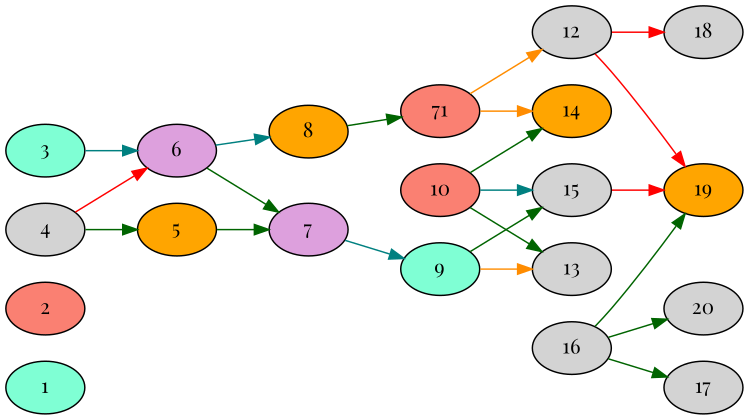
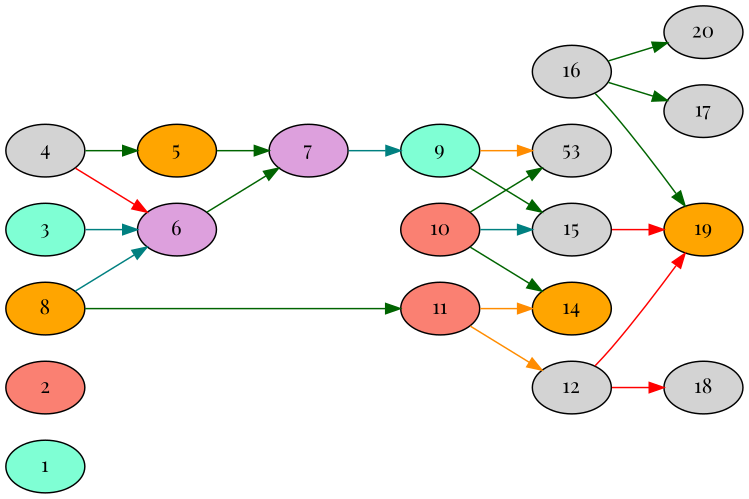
node "71": label "71" -> "11"
edge "6" -> "8": reversed
node "13": label "13" -> "53"
